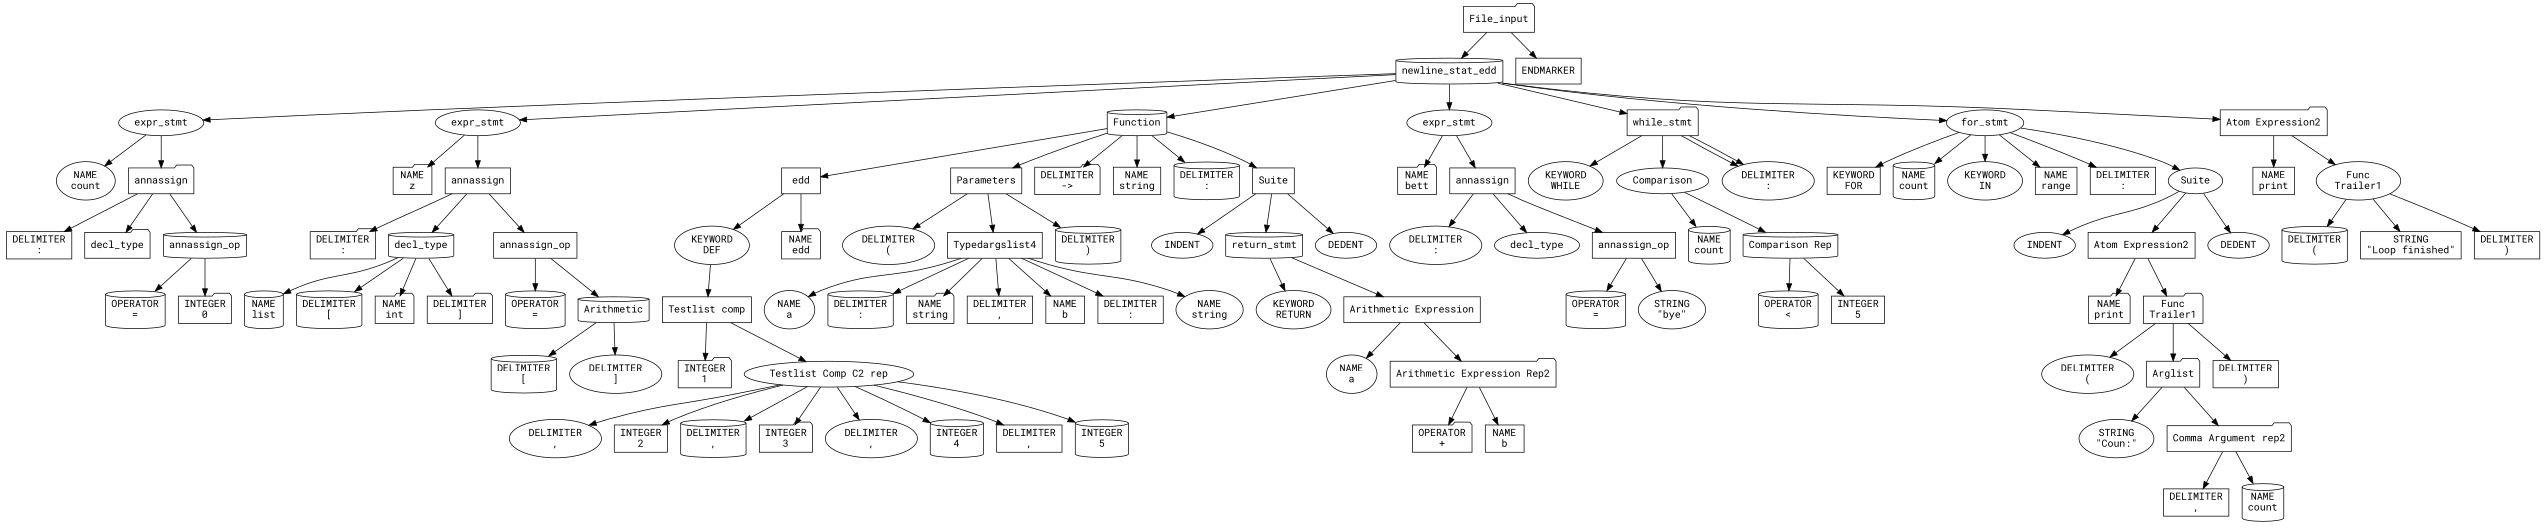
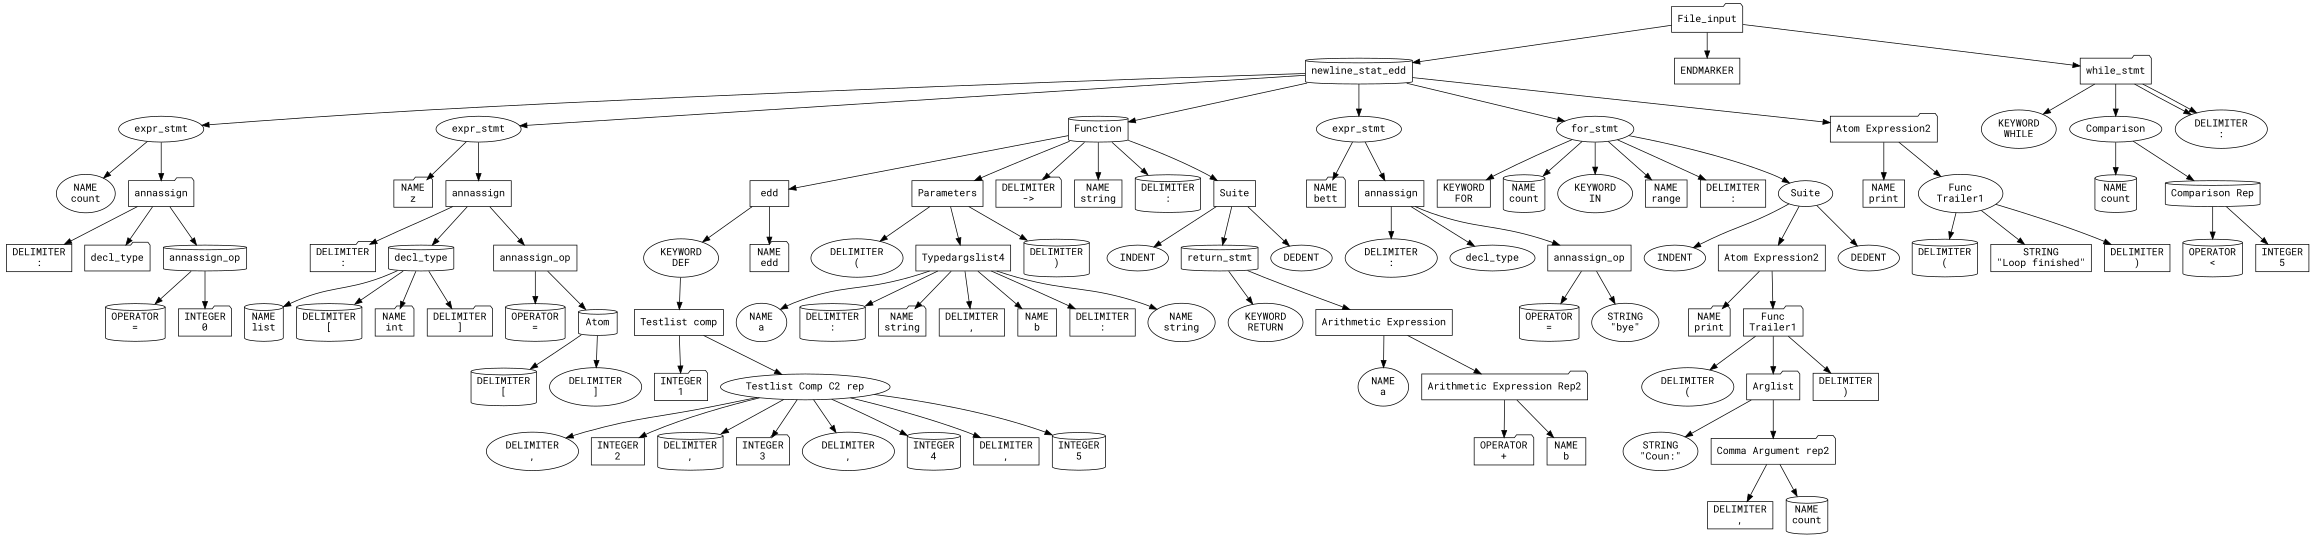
edge "newline_stat_edd" -> "while_stmt": now "File_input" -> "while_stmt"
node "Arithmetic": label "Arithmetic" -> "Atom"
